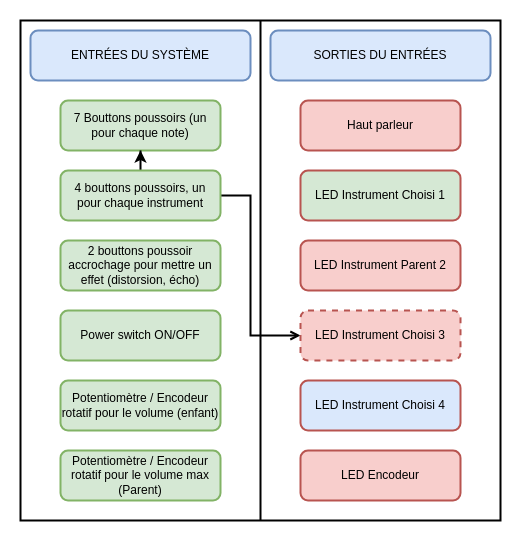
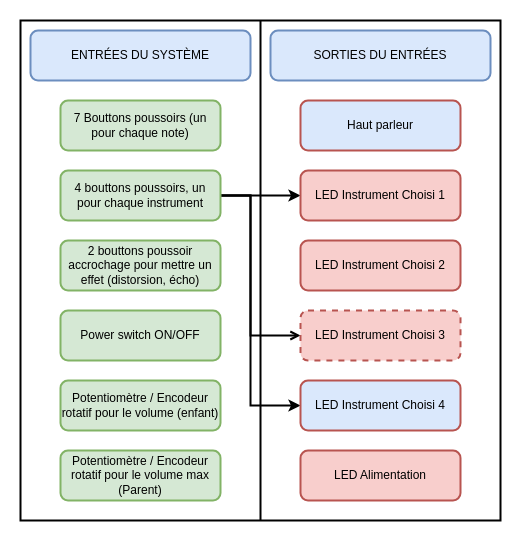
node "Haut parleur": fillcolor #f8cecc -> #dae8fc
edge "4 bouttons poussoirs, un pour chaque instrument" -> "7 Bouttons poussoirs (un pour chaque note)": now "4 bouttons poussoirs, un pour chaque instrument" -> "LED Instrument Choisi 1"
node "LED Instrument Choisi 1": fillcolor #d5e8d4 -> #f8cecc
node "LED Instrument Parent 2": label "LED Instrument Parent 2" -> "LED Instrument Choisi 2"
edge "4 bouttons poussoirs, un pour chaque instrument" -> "LED Instrument Choisi 4": added
node "LED Encodeur": label "LED Encodeur" -> "LED Alimentation"
